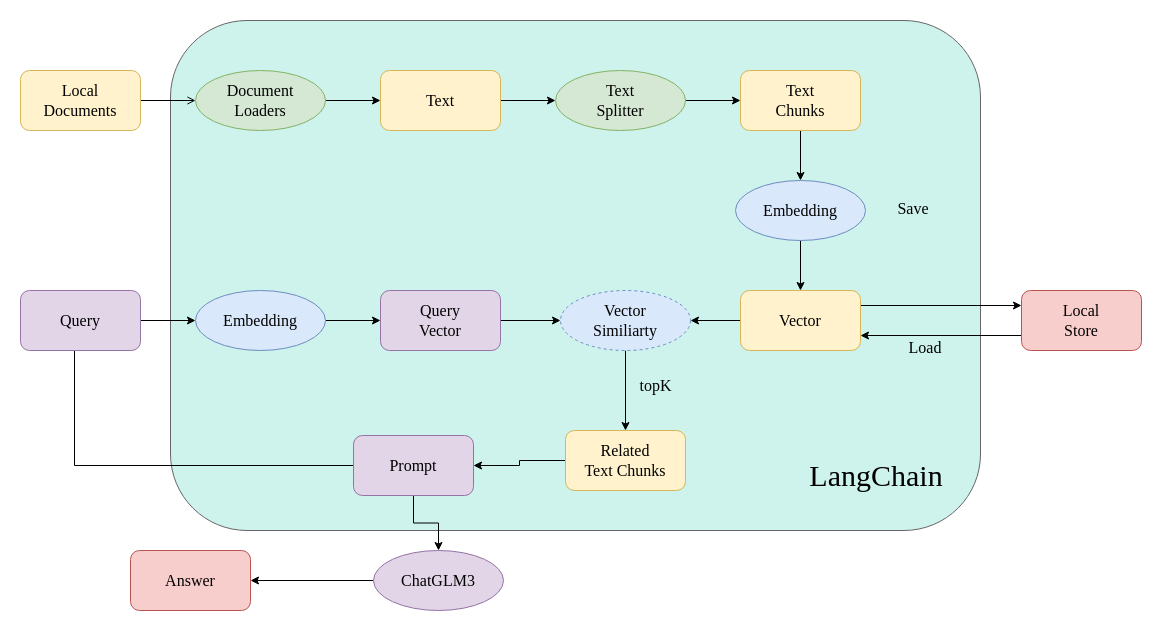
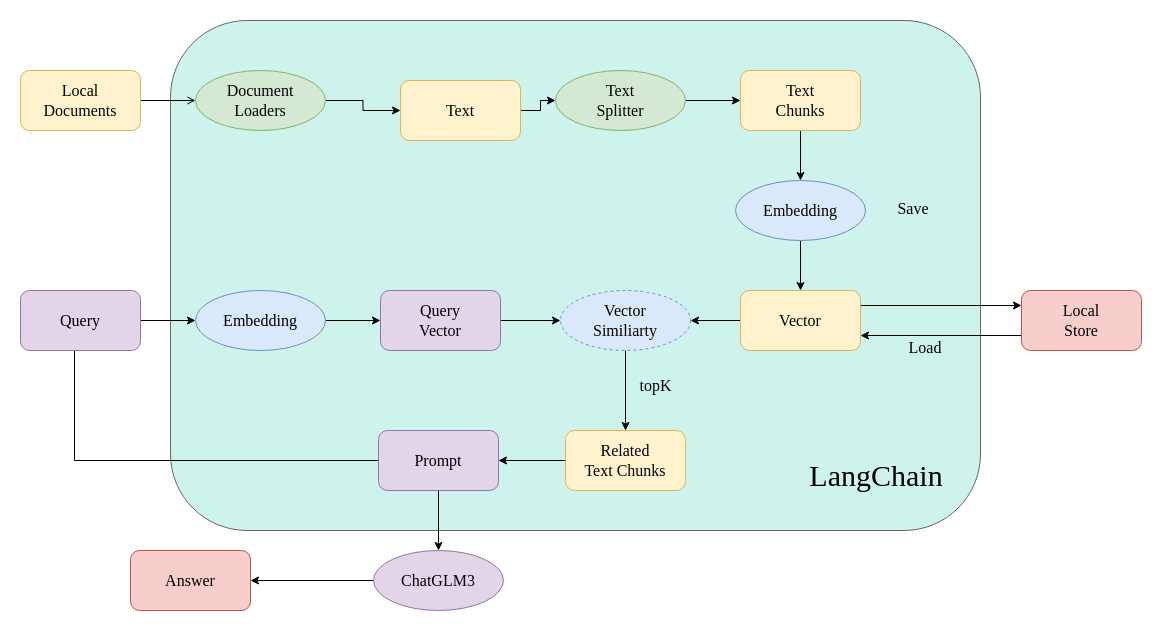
node "Text": moved (441, 101) -> (461, 111)
node "Prompt": moved (414, 466) -> (439, 461)
